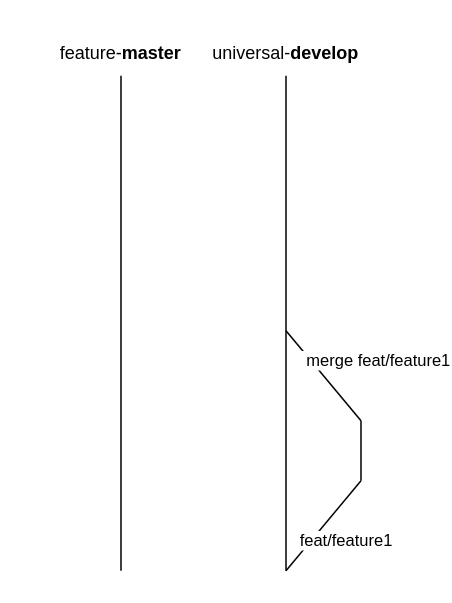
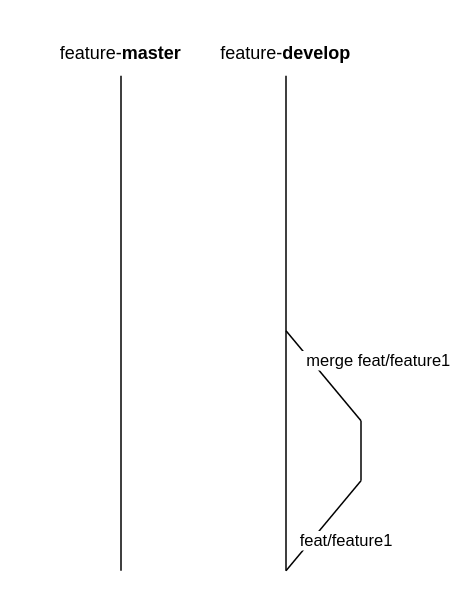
node "universal-develop": label "universal-develop" -> "feature-develop"
